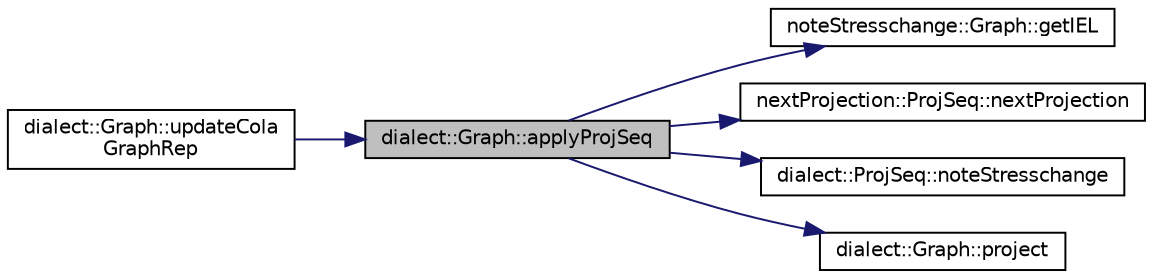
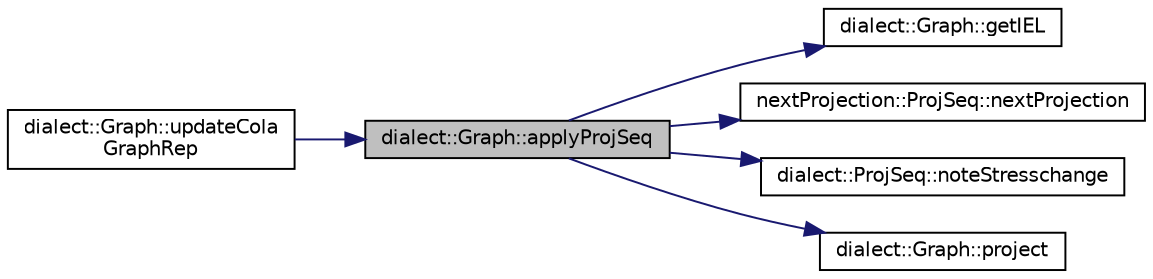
node "noteStresschange::Graph::getIEL": label "noteStresschange::Graph::getIEL" -> "dialect::Graph::getIEL"
